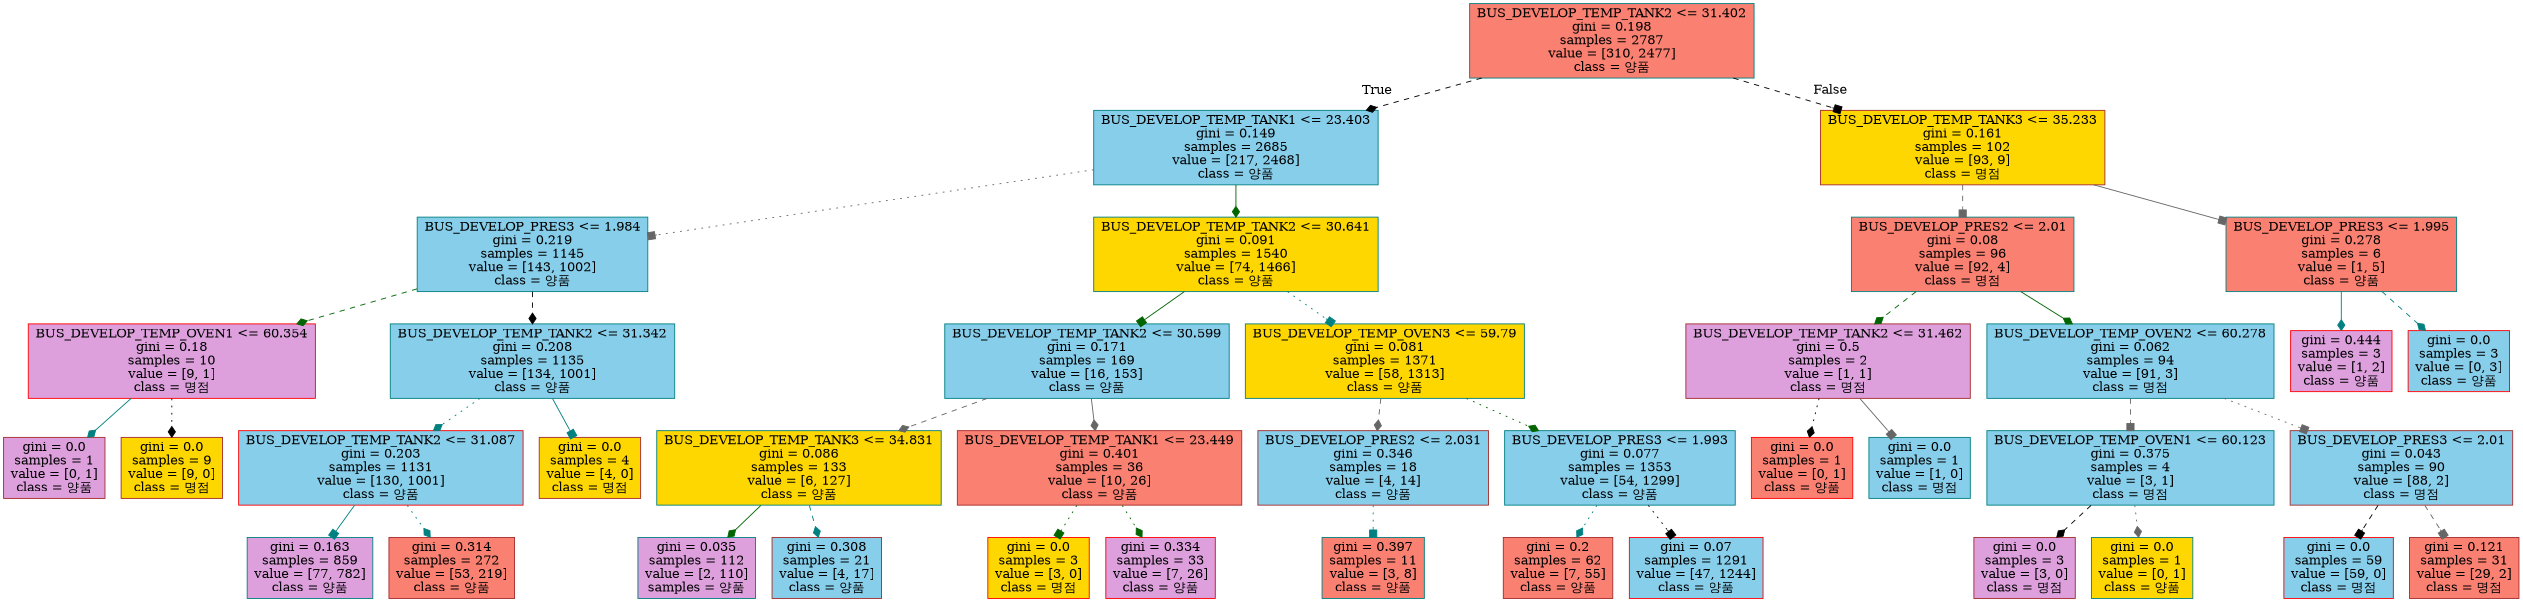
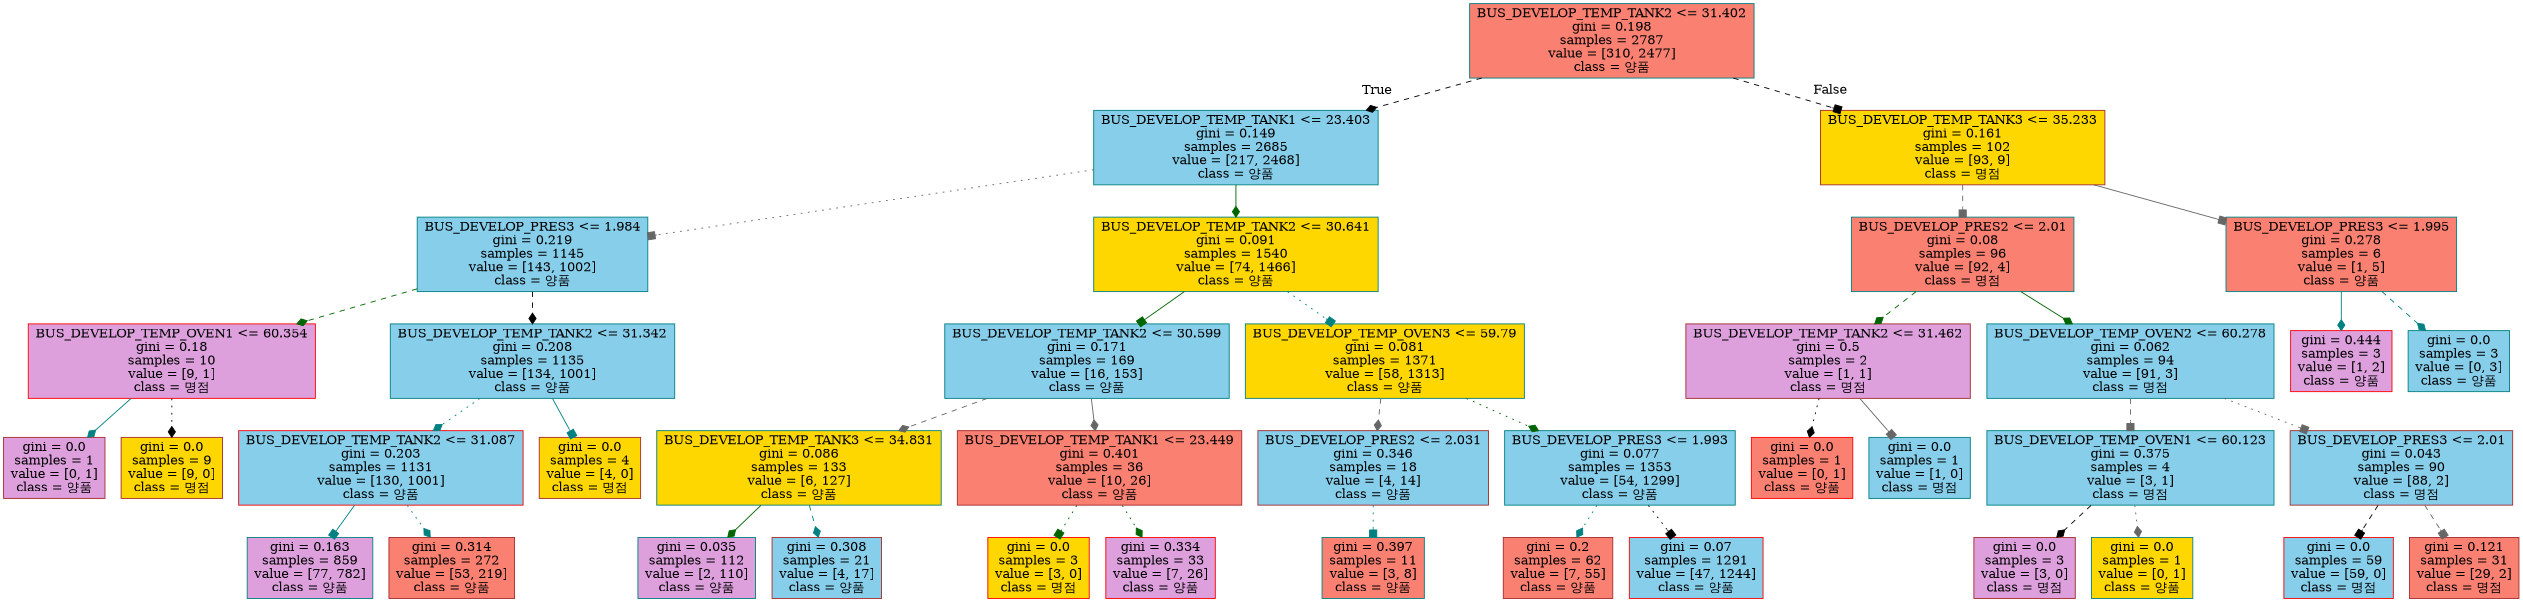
node "gini = 0.0 samples = 3 value = [0, 3] class = 양품": color red -> teal
node "gini = 0.035 samples = 112 value = [2, 110] samples = 양품": label "gini = 0.035 samples = 112 value = [2, 110] samples = 양품" -> "gini = 0.035 samples = 112 value = [2, 110] class = 양품"
